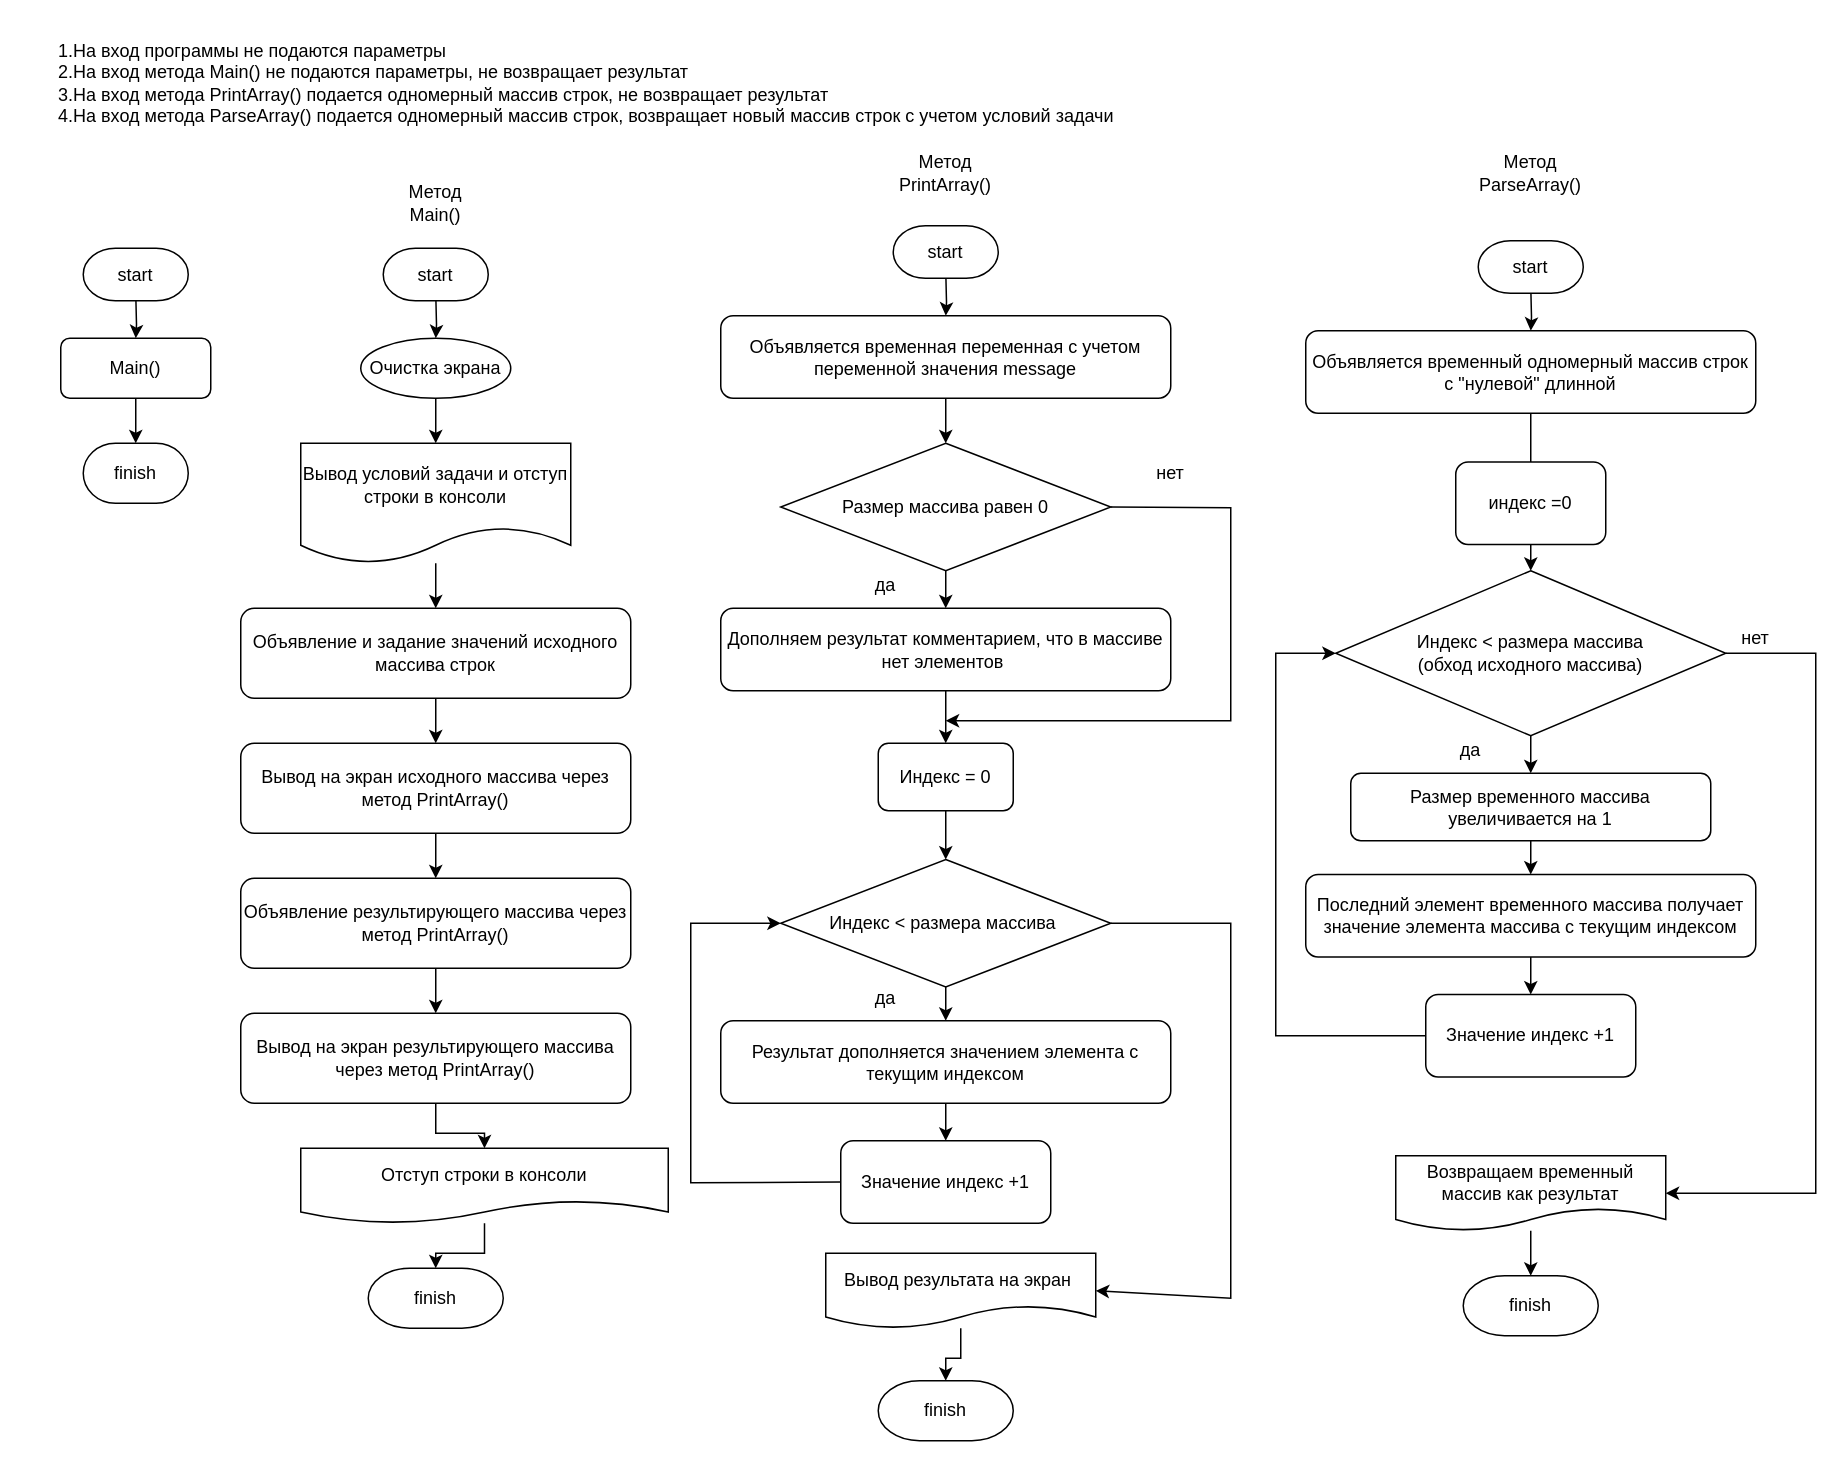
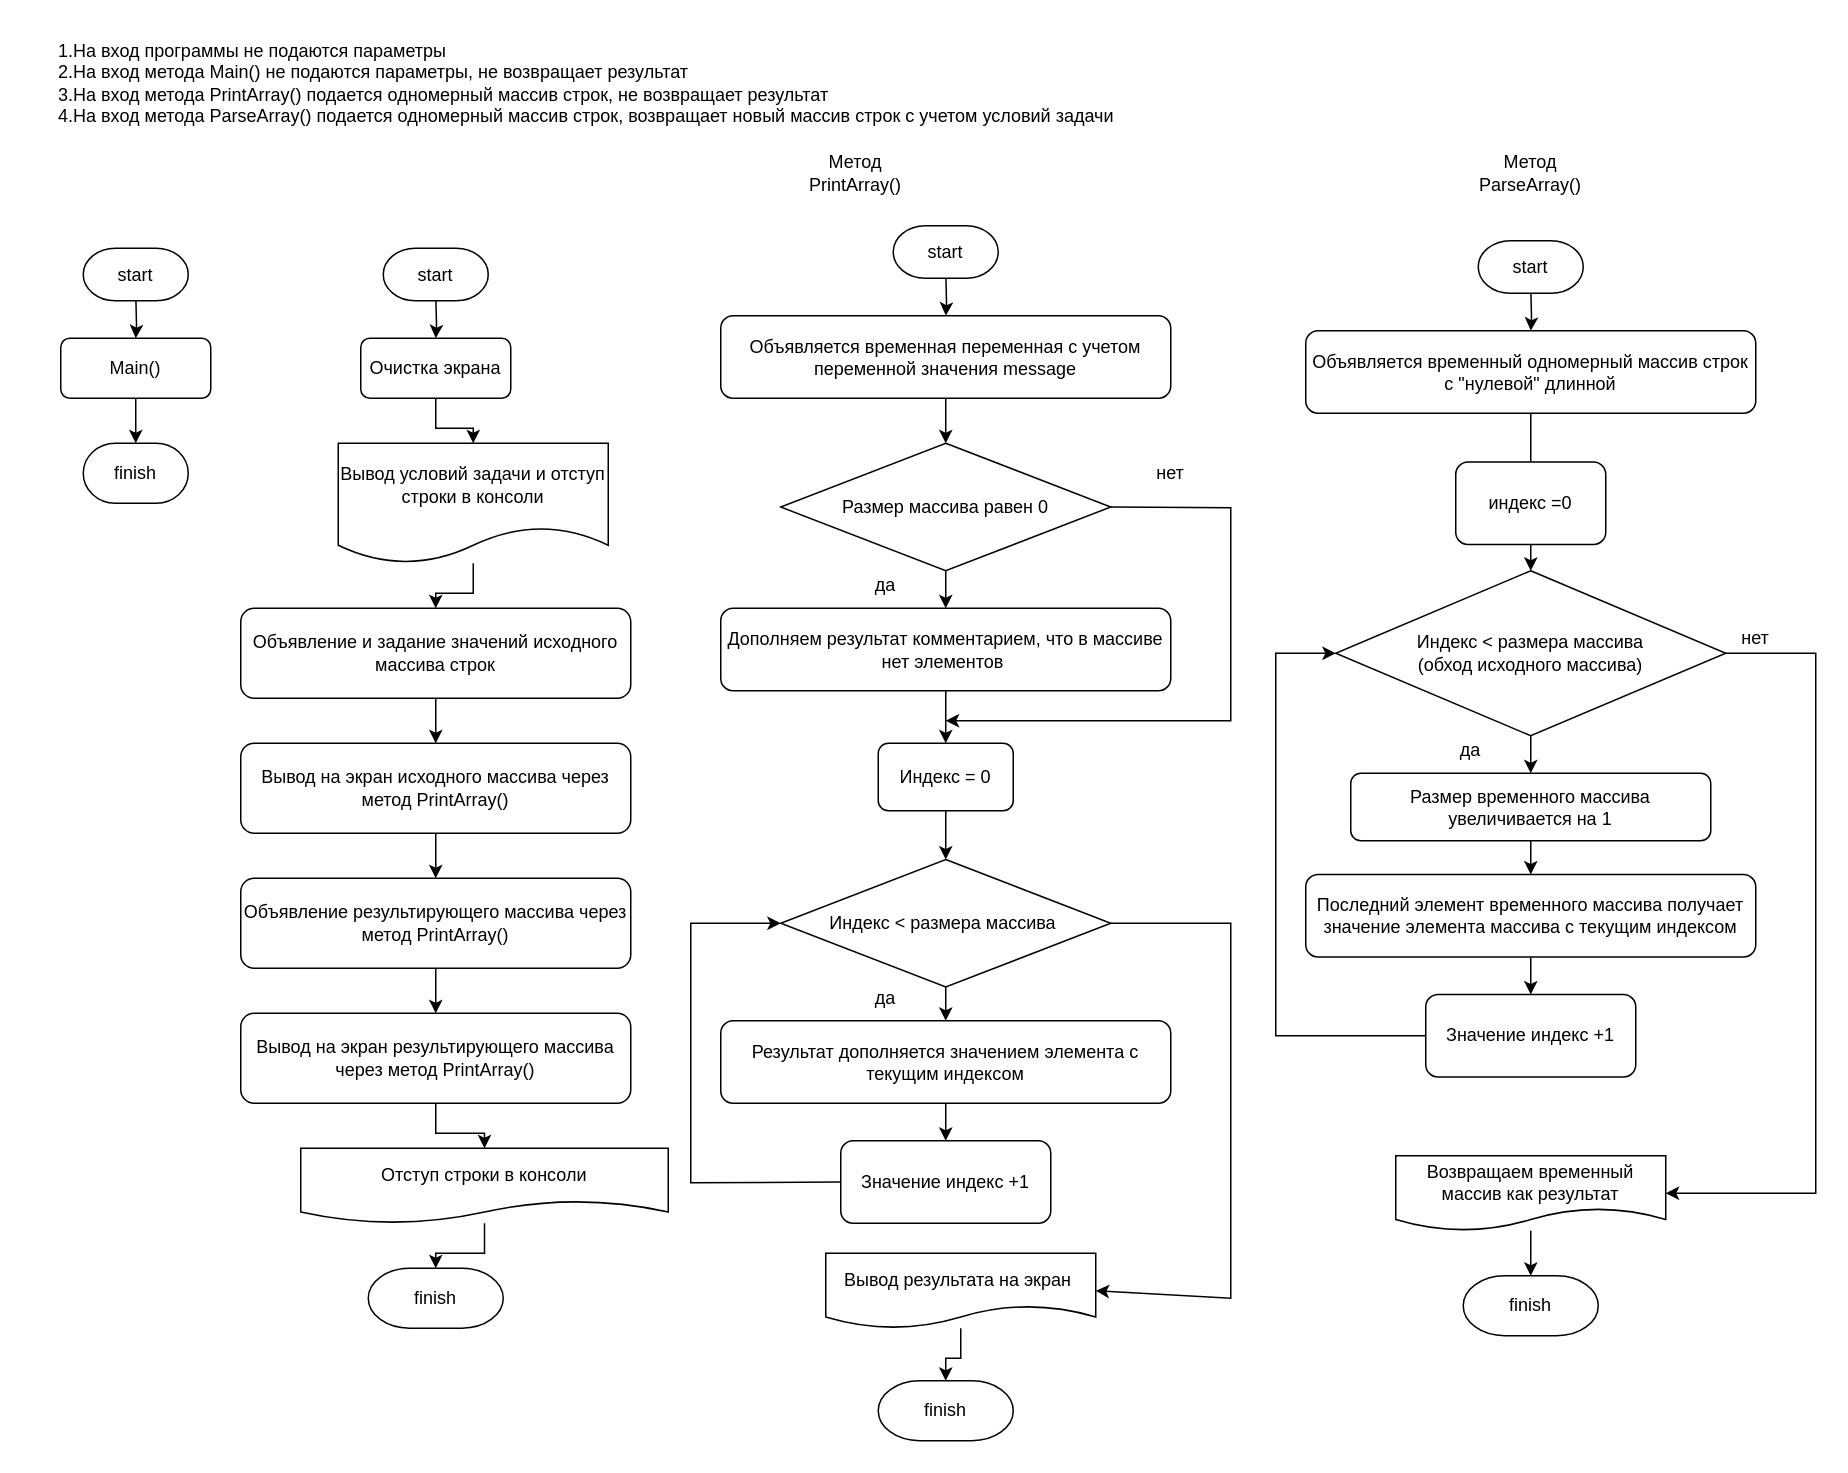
node "Метод PrintArray()": moved (946, 173) -> (856, 173)
node "Метод Main()": removed
node "Очистка экрана": shape ellipse -> rounded rectangle
node "Вывод условий задачи и отступ строки в консоли": moved (436, 503) -> (473, 503)
